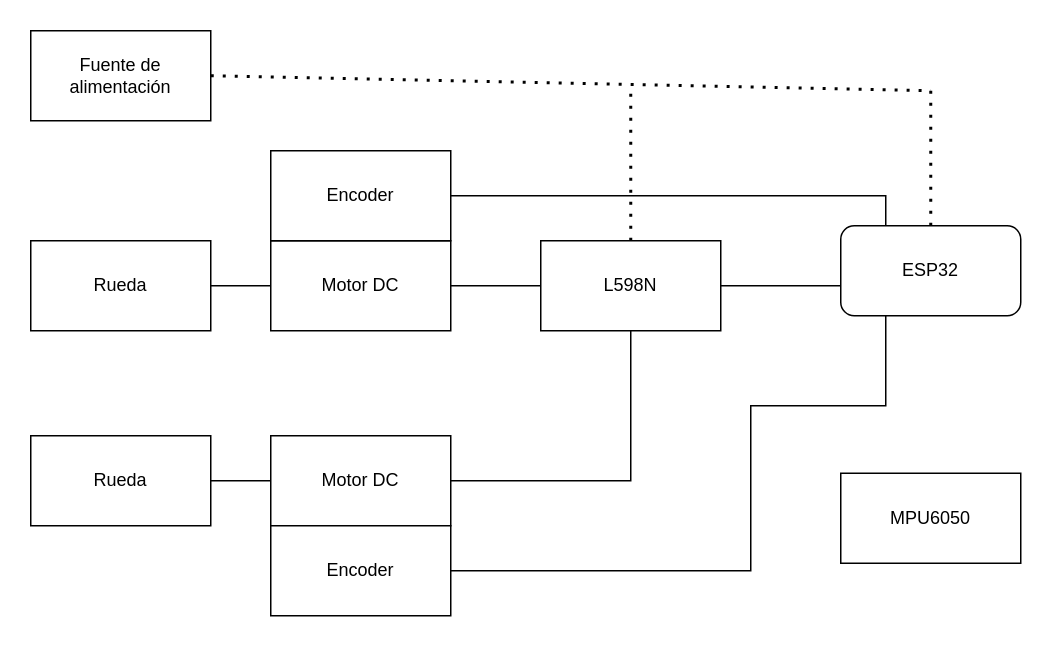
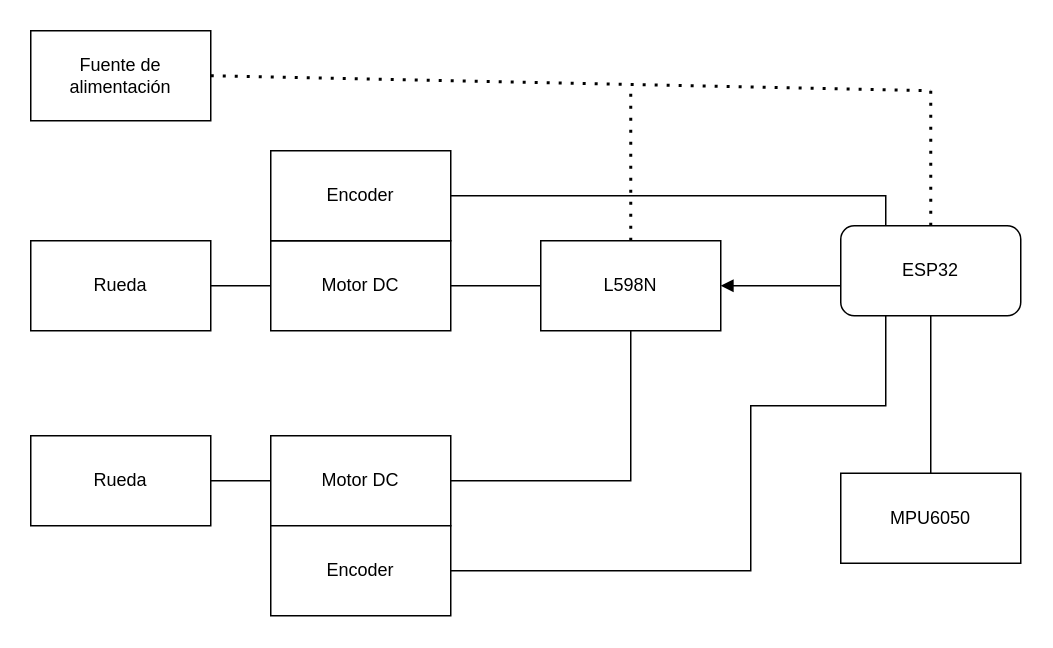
edge "ESP32" -- "L598N": arrowhead none -> block
edge "ESP32" -- "MPU6050": added
